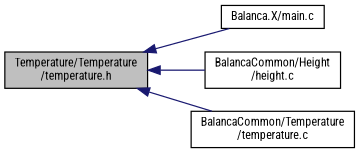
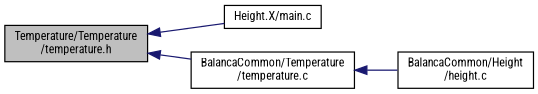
node "Balanca.X/main.c": label "Balanca.X/main.c" -> "Height.X/main.c"
edge "BalancaCommon/Height /height.c" -> "Temperature/Temperature /temperature.h": now "BalancaCommon/Height /height.c" -> "BalancaCommon/Temperature /temperature.c"
